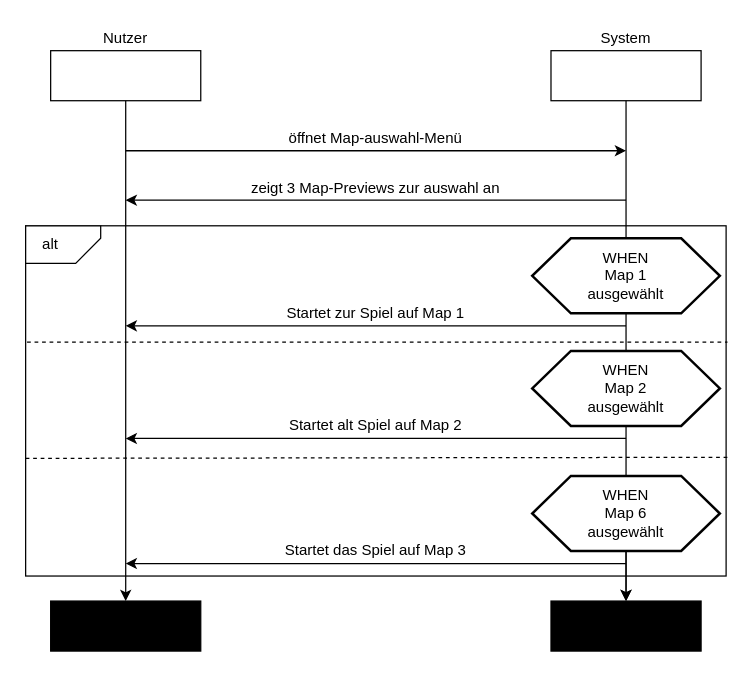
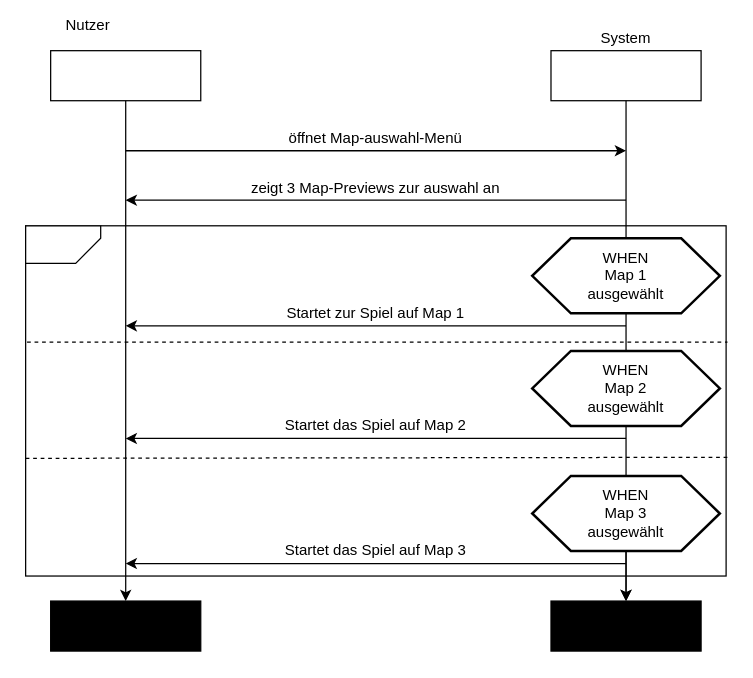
node "Nutzer": moved (126, 38) -> (88, 26)
node "alt": removed
node "Startet alt Spiel auf Map 2": label "Startet alt Spiel auf Map 2" -> "Startet das Spiel auf Map 2"
node "WHEN Map 6 ausgewählt": label "WHEN Map 6 ausgewählt" -> "WHEN Map 3 ausgewählt"
